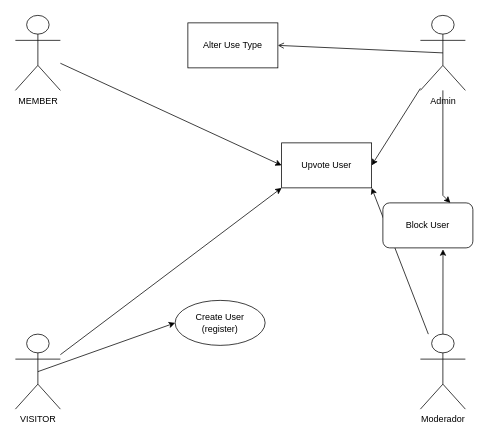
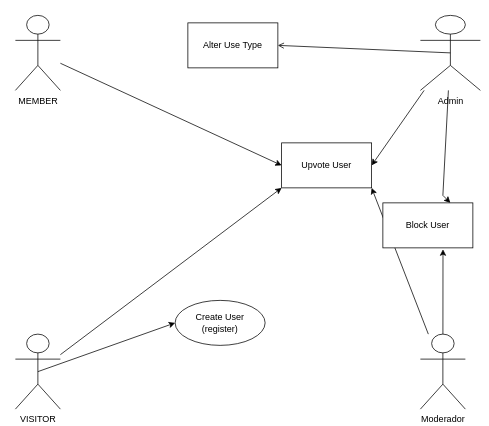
node "Admin": size 45x75 -> 60x75
node "Block User": shape rounded rectangle -> rectangle
